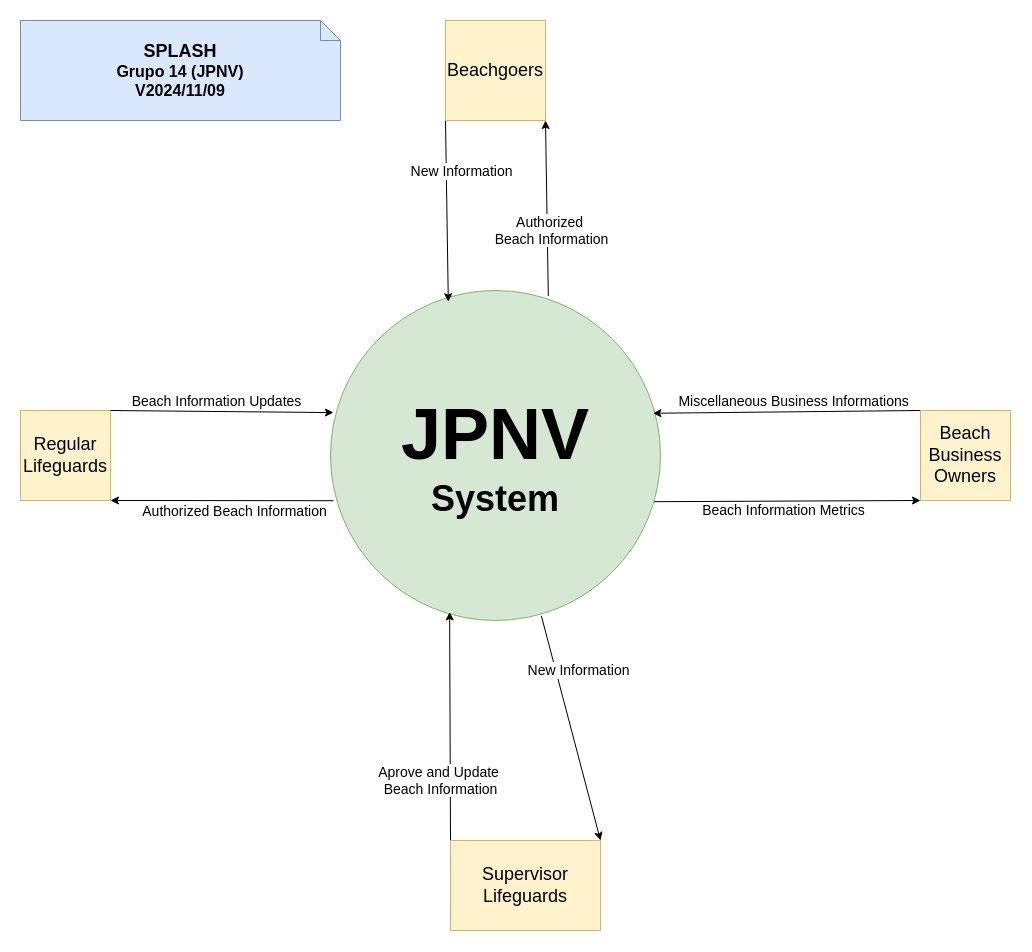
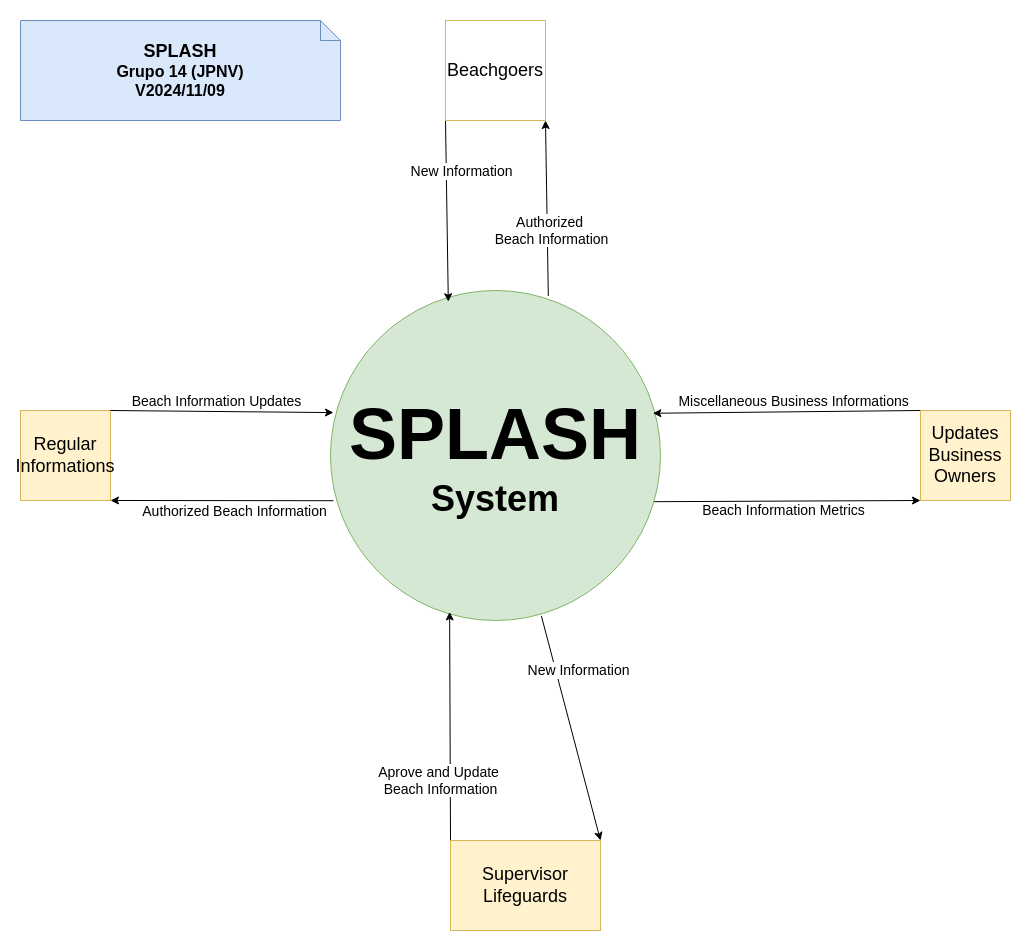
node "Beachgoers": fillcolor #fff2cc -> #ffffff
node "Regular Lifeguards": label "Regular Lifeguards" -> "Regular Informations"
node "JPNV System": label "JPNV System" -> "SPLASH System"
node "Beach Business Owners": label "Beach Business Owners" -> "Updates Business Owners"
